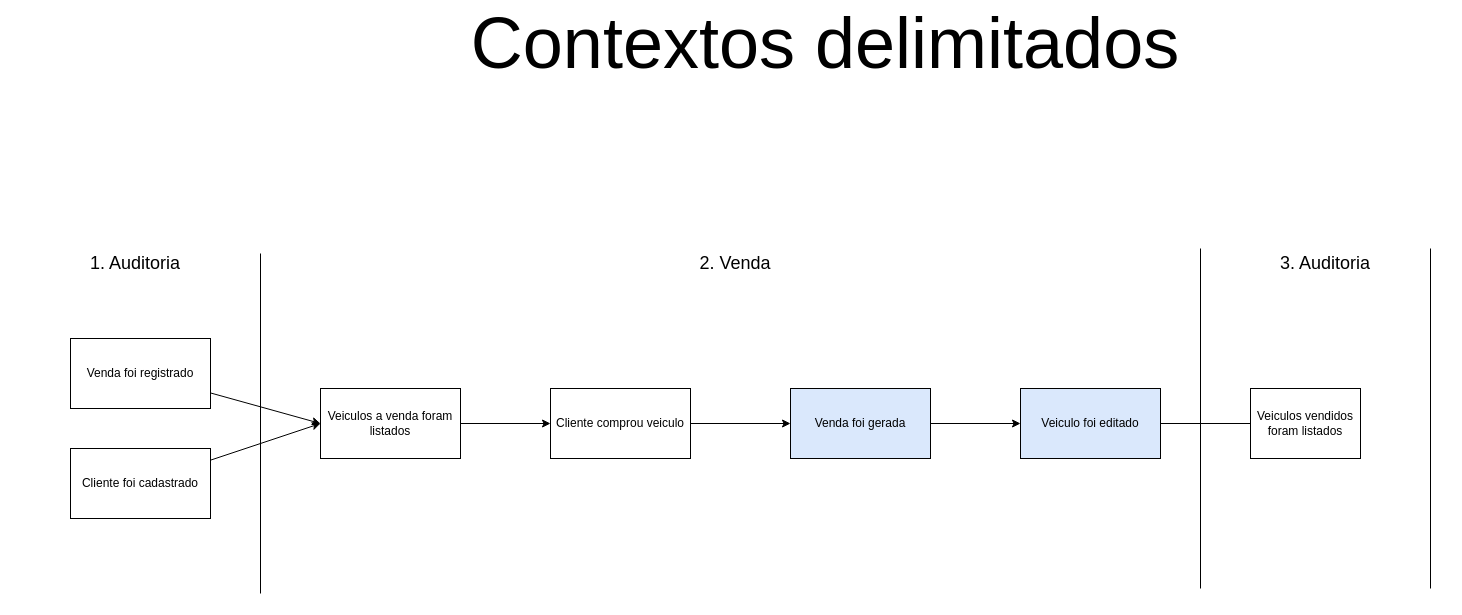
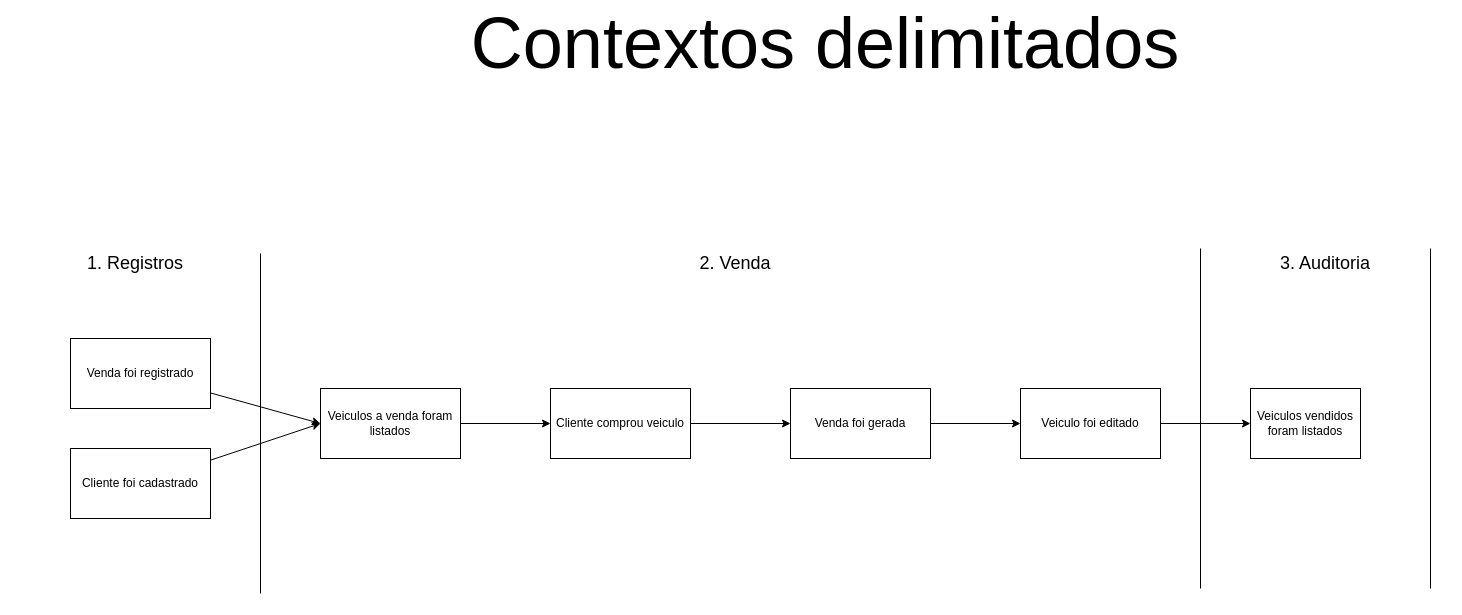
node "1. Auditoria": label "1. Auditoria" -> "1. Registros"
node "Venda foi gerada": fillcolor #dae8fc -> #ffffff
node "Veiculo foi editado": fillcolor #dae8fc -> #ffffff
edge "Veiculo foi editado" -- "Veiculos vendidos foram listados": arrowhead none -> classic
